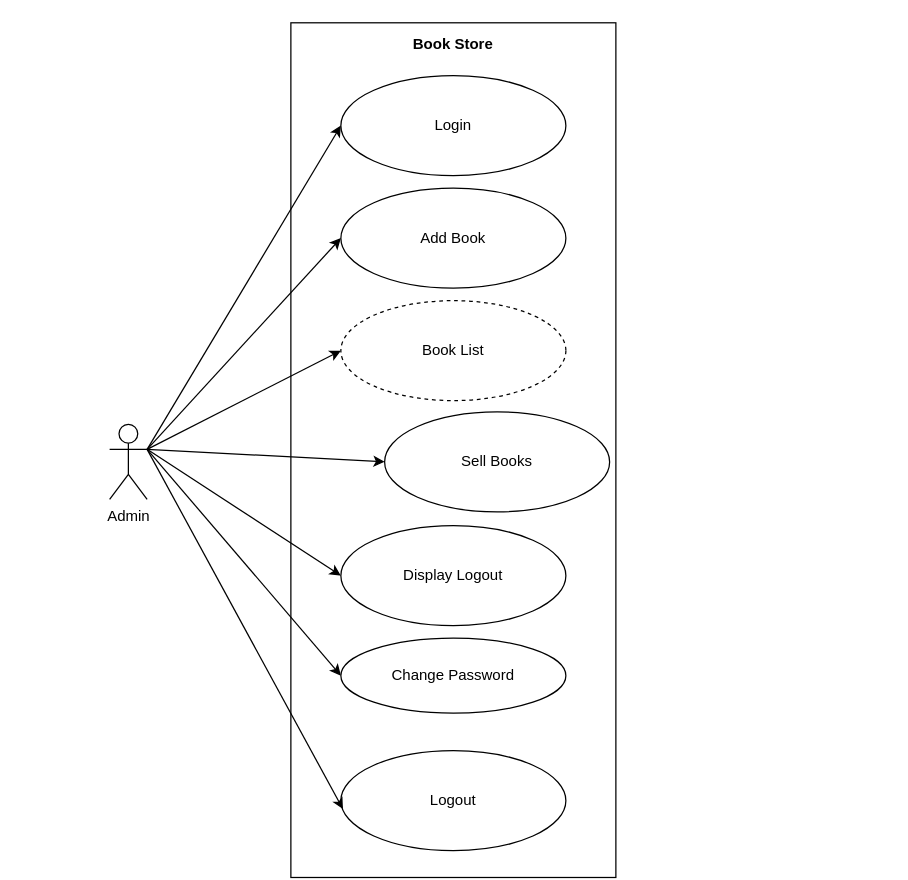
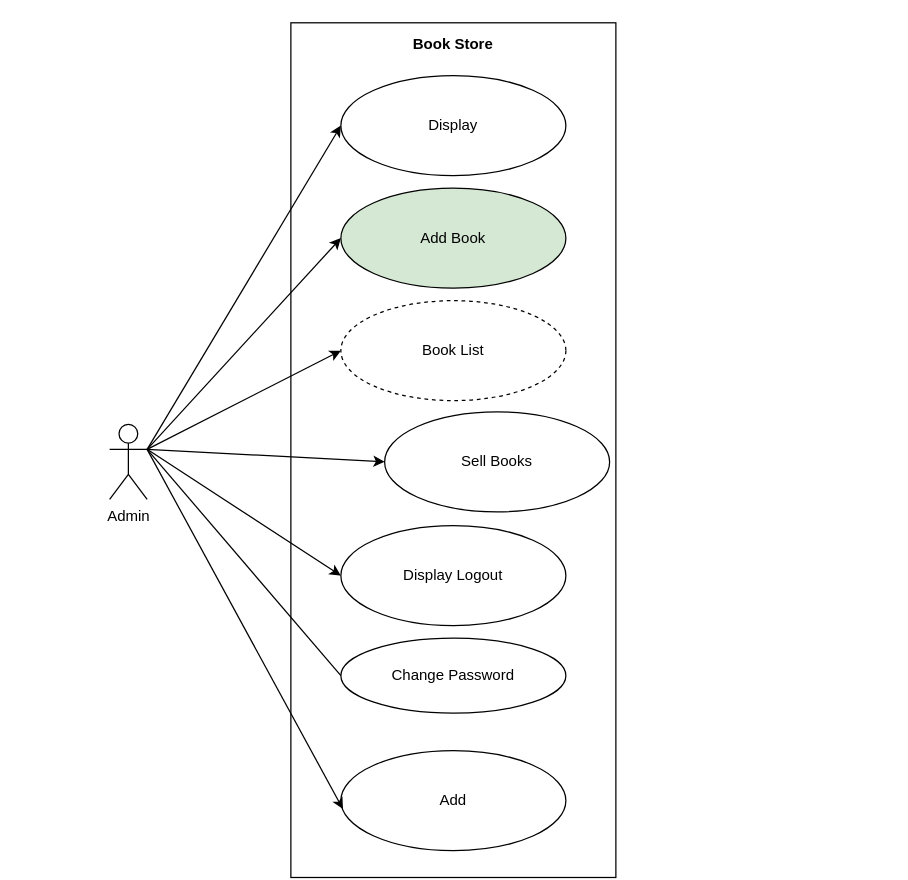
node "Login": label "Login" -> "Display"
node "Add Book": fillcolor #ffffff -> #d5e8d4
edge "Admin" -> "Change Password": arrowhead classic -> none
node "Logout": label "Logout" -> "Add"
